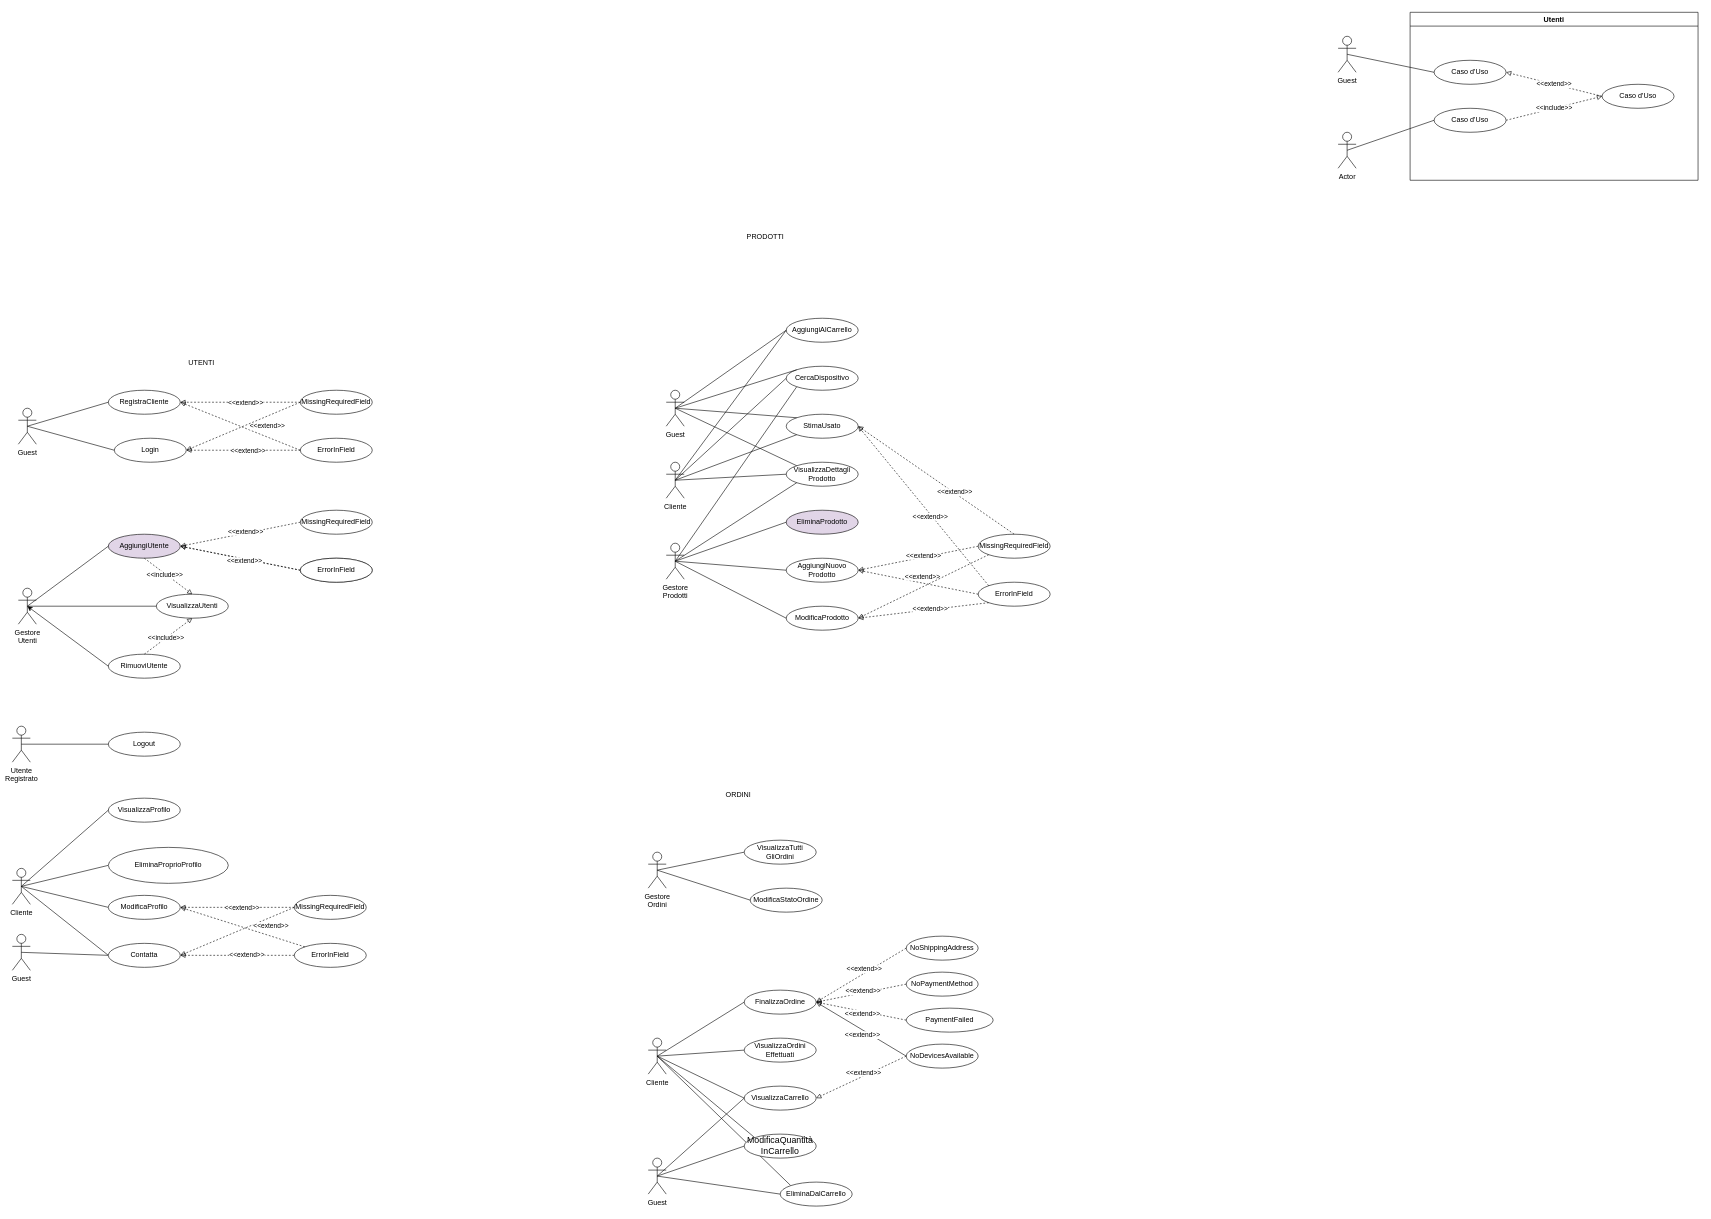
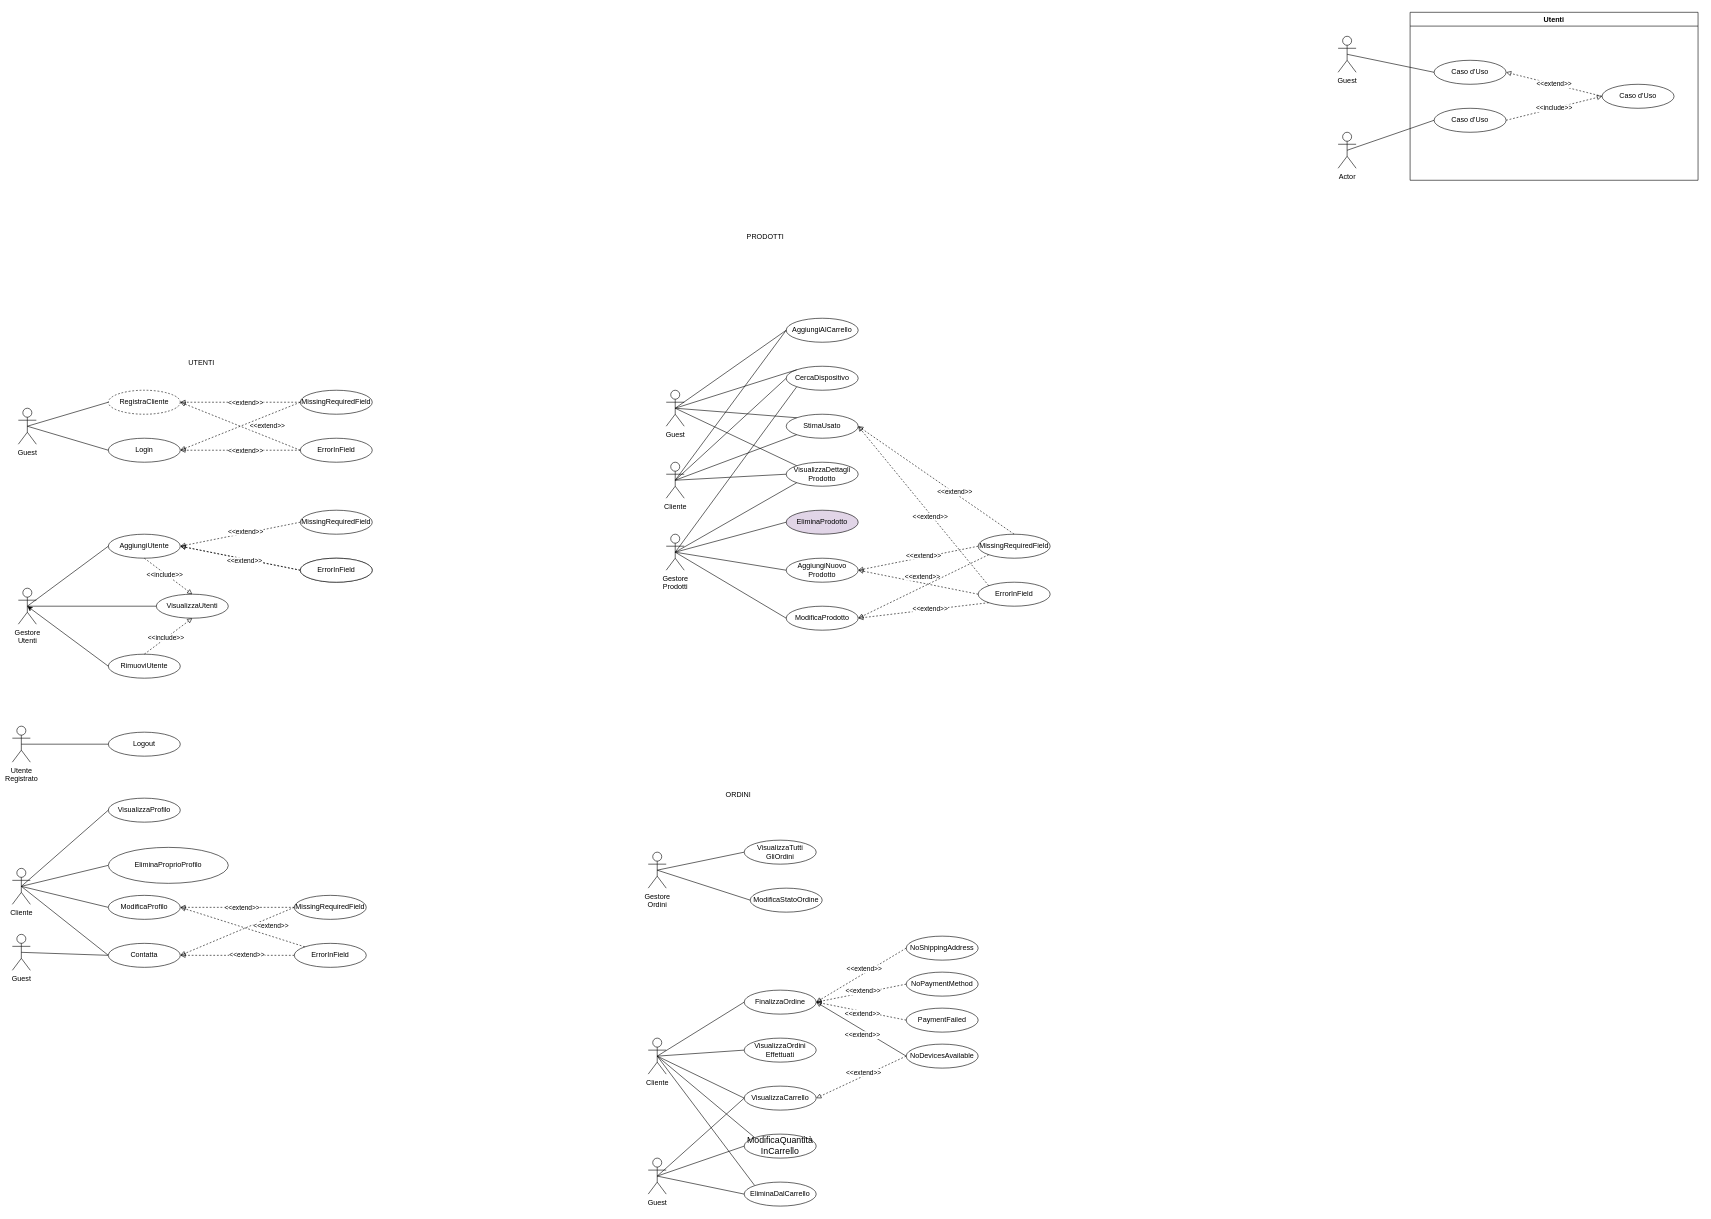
node "RegistraCliente": style solid -> dashed
node "Login": moved (150, 450) -> (144, 450)
node "AggiungiUtente": fillcolor #e1d5e7 -> #ffffff
node "Gestore Prodotti": moved (675, 561) -> (675, 552)
node "PaymentFailed": size 87x24 -> 72x24
node "EliminaDalCarrello": moved (816, 1194) -> (780, 1194)
